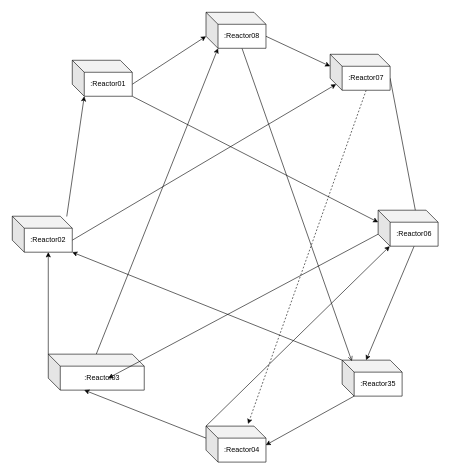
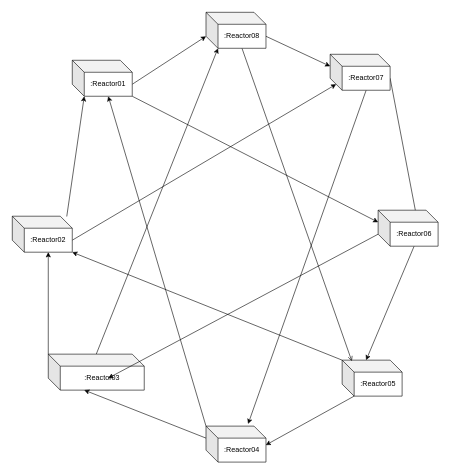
edge ":Reactor07" -> ":Reactor04": style dashed -> solid
edge ":Reactor04" -> ":Reactor06": now ":Reactor04" -> ":Reactor01"
node ":Reactor35": label ":Reactor35" -> ":Reactor05"
